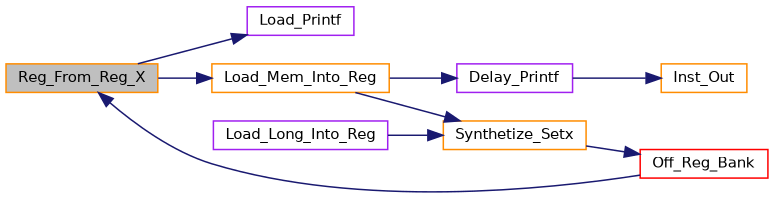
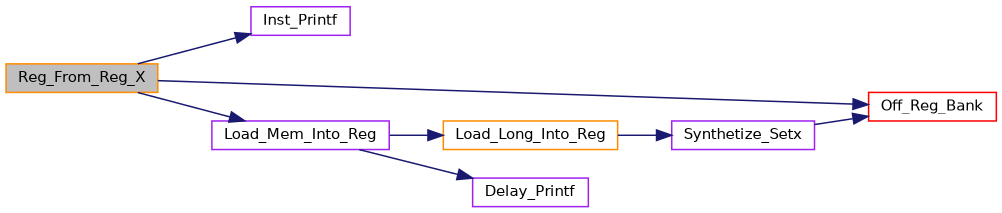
node "Load_Printf": label "Load_Printf" -> "Inst_Printf"
node "Load_Mem_Into_Reg": color darkorange -> purple
node "Inst_Out": removed
edge "Load_Mem_Into_Reg" -> "Synthetize_Setx": now "Load_Mem_Into_Reg" -> "Load_Long_Into_Reg"
node "Load_Long_Into_Reg": color purple -> darkorange
node "Synthetize_Setx": color darkorange -> purple
edge "Off_Reg_Bank" -> "Reg_From_Reg_X": reversed
